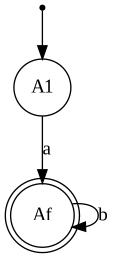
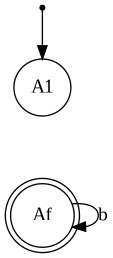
edge "A1" -> "Af": removed, label "a"
